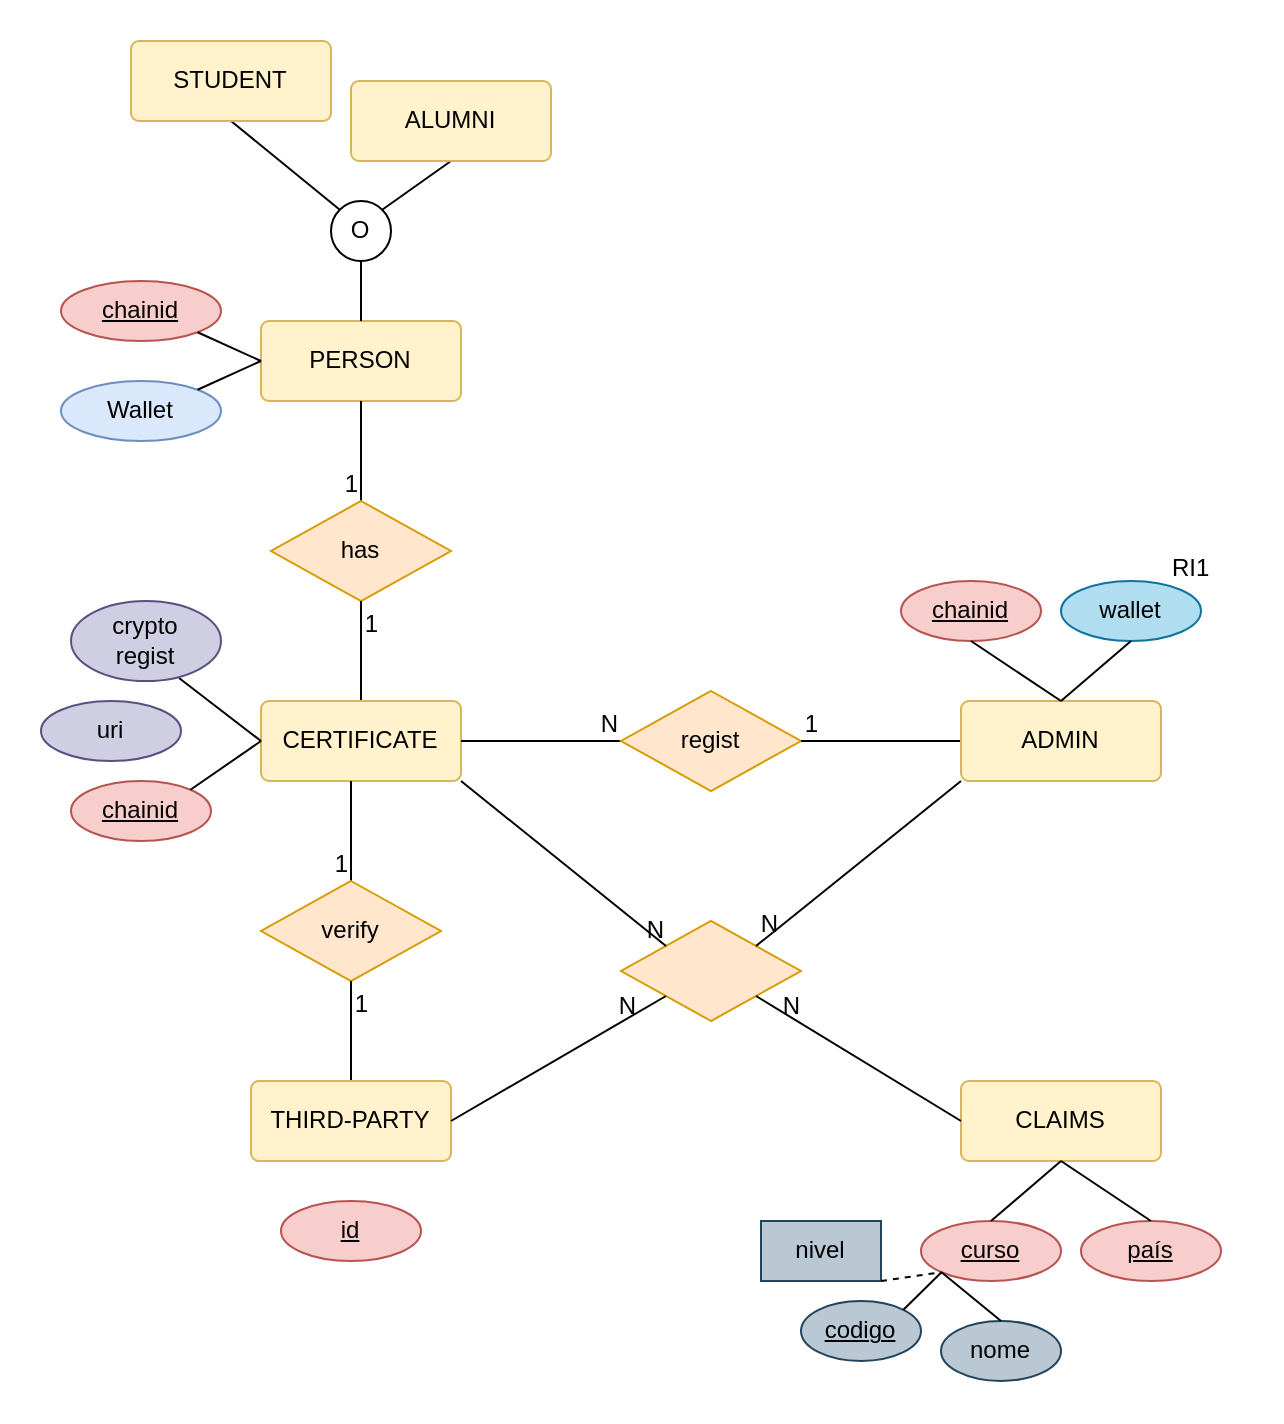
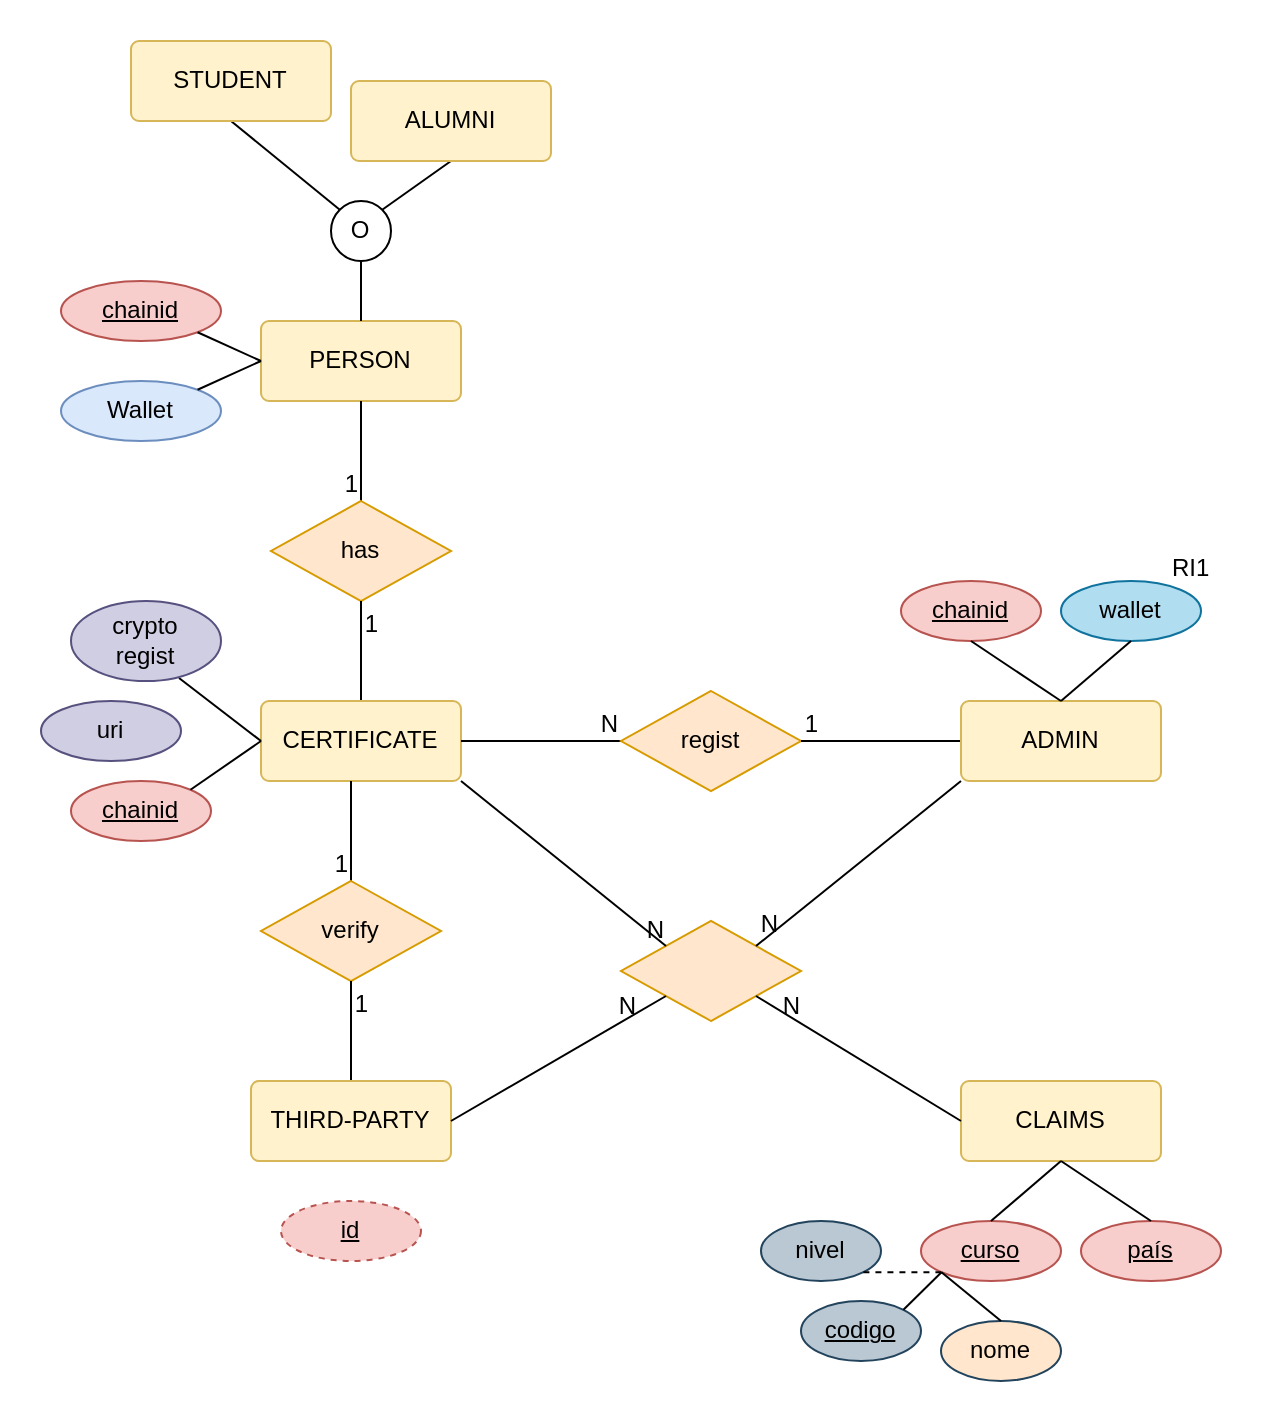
node "id": style solid -> dashed
node "nivel": shape rectangle -> ellipse
node "nome": fillcolor #bac8d3 -> #ffe6cc
